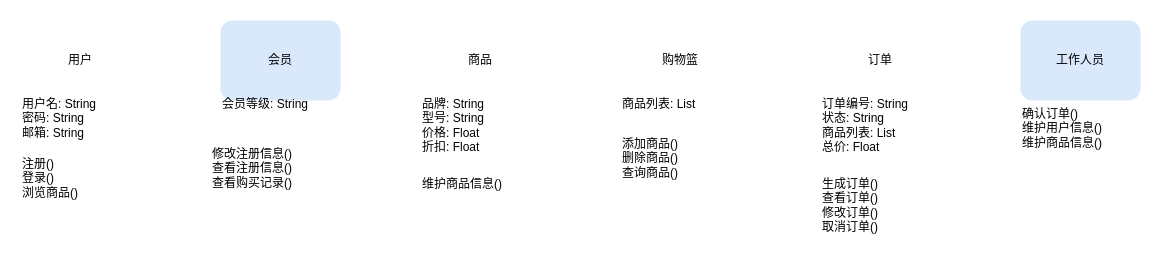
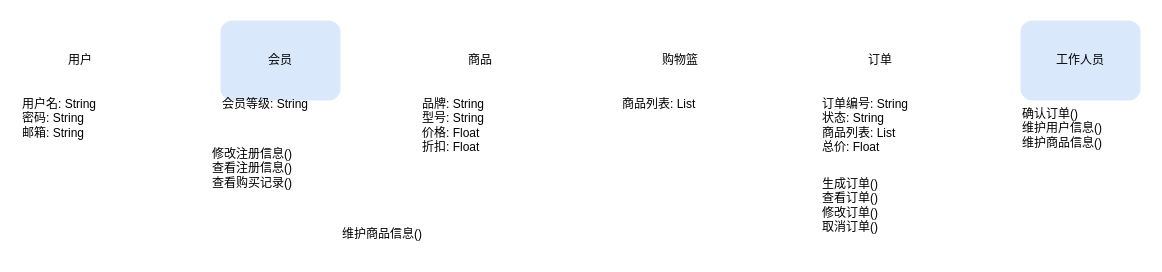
node "添加商品() 删除商品() 查询商品()": removed
node "注册() 登录() 浏览商品()": removed
node "维护商品信息()": moved (481, 191) -> (401, 241)
